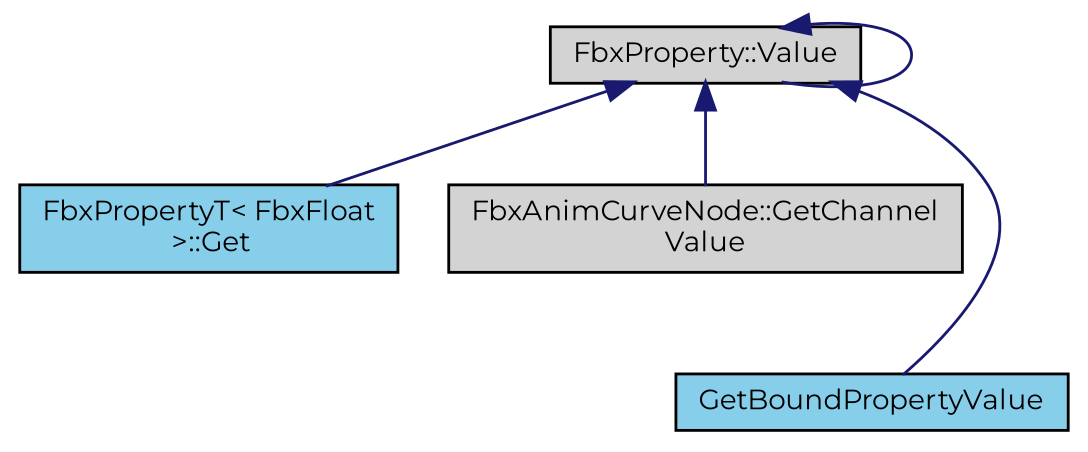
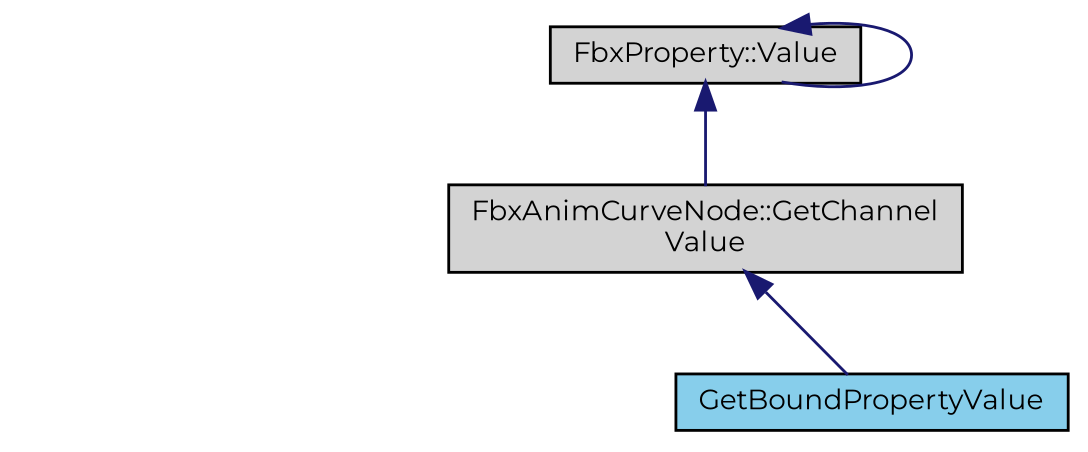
edge "GetBoundPropertyValue" -> "FbxProperty::Value": now "GetBoundPropertyValue" -> "FbxAnimCurveNode::GetChannel Value"
node "FbxPropertyT< FbxFloat >::Get": removed
